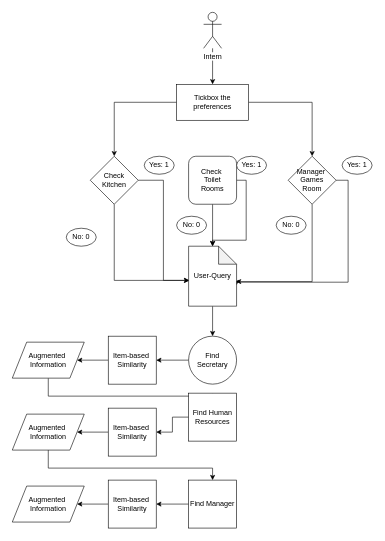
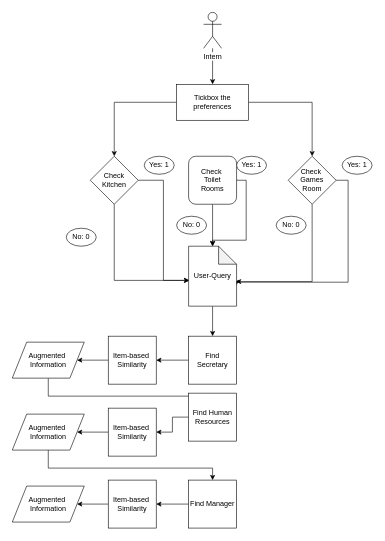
node "Manager Games Room": label "Manager Games Room" -> "Check Games Room"
node "Find Secretary": shape ellipse -> rectangle
